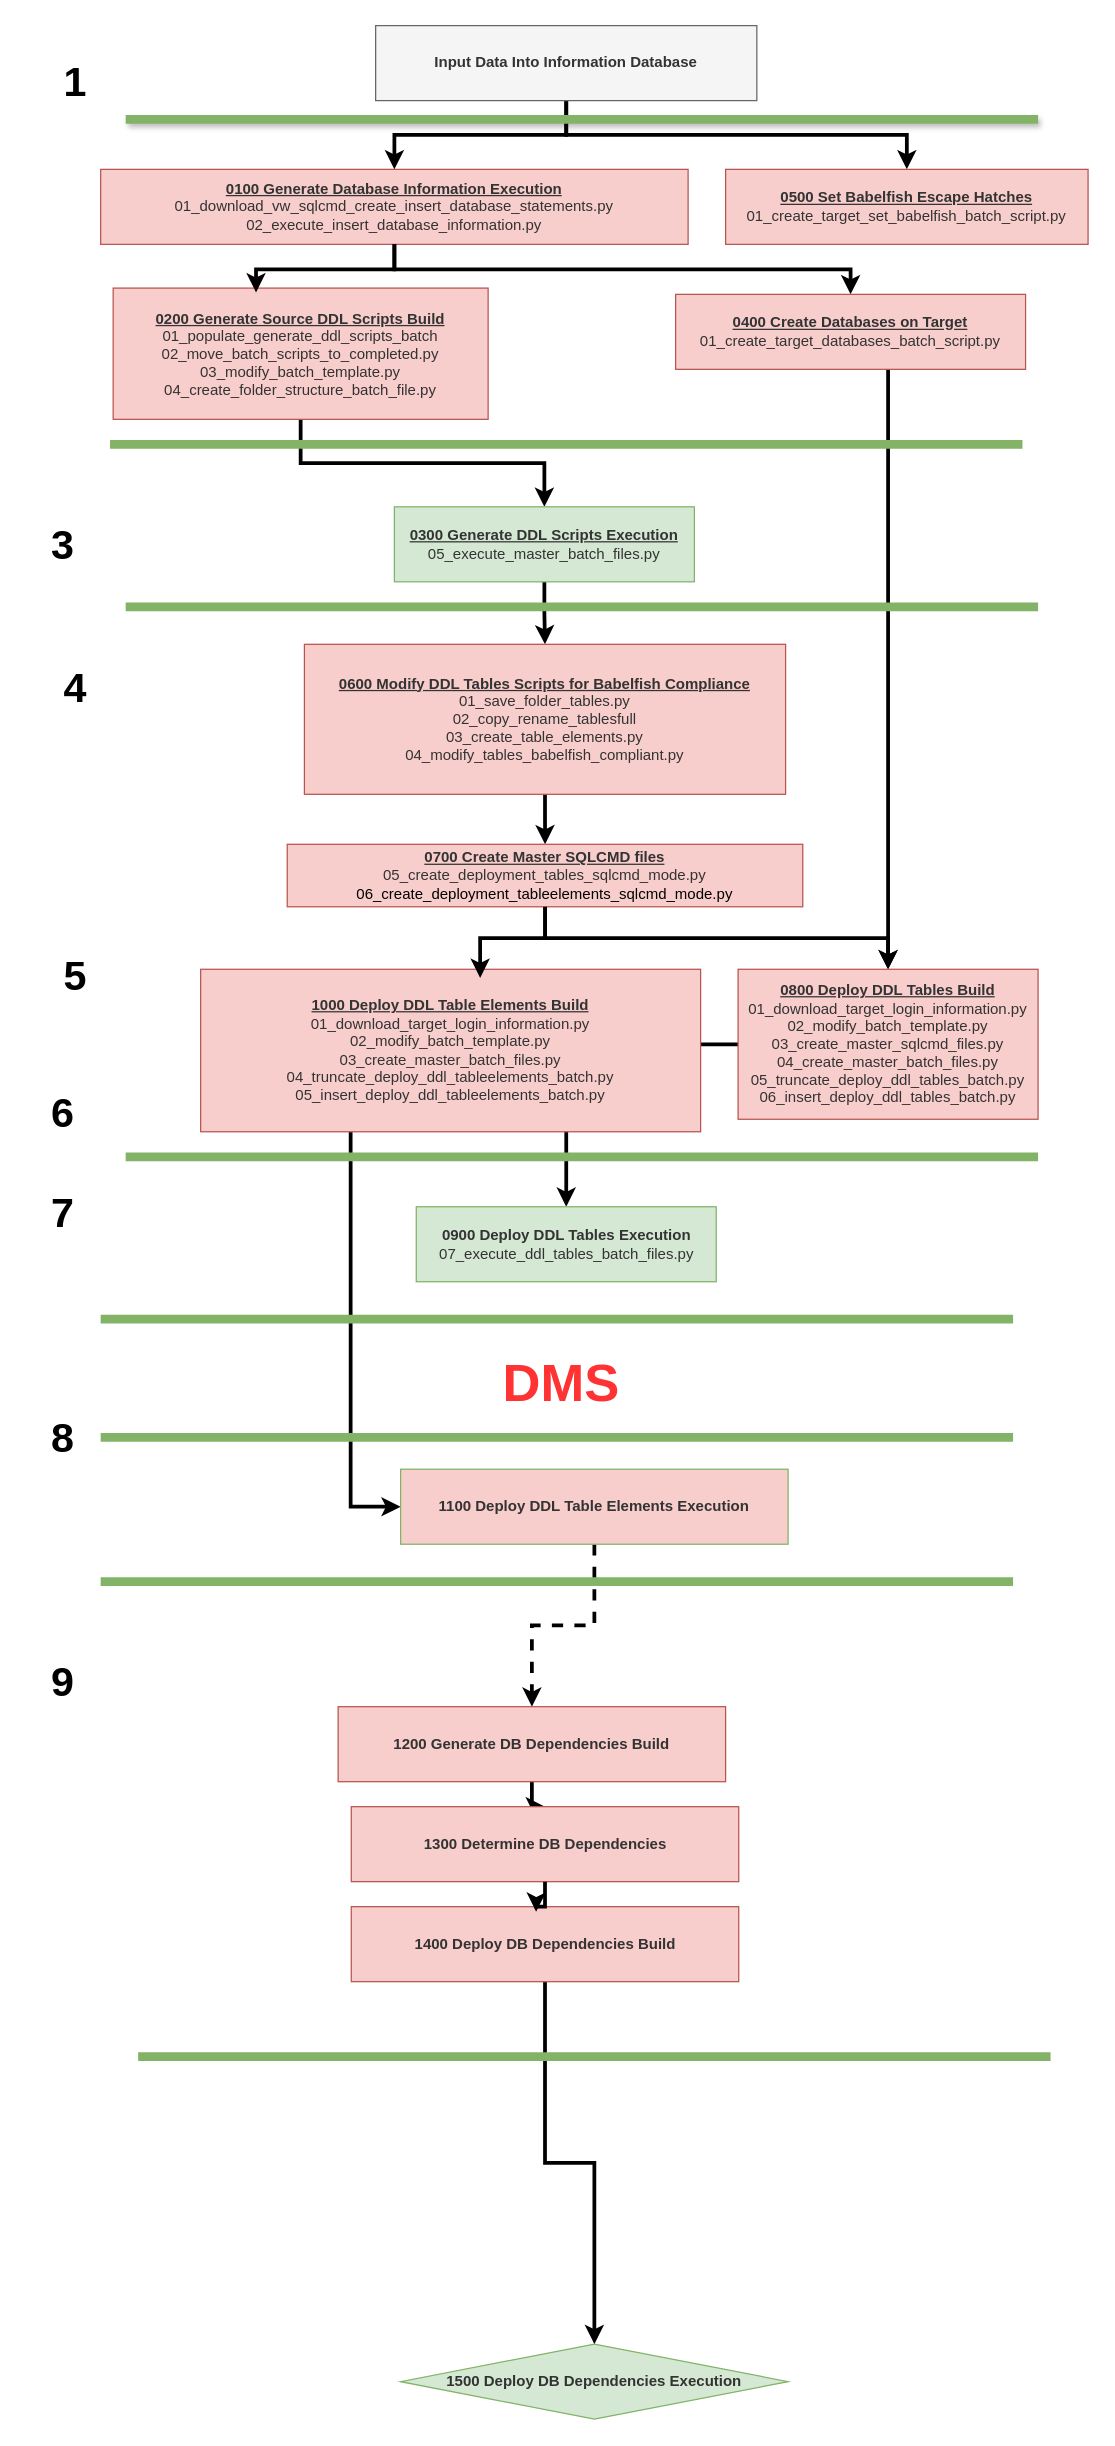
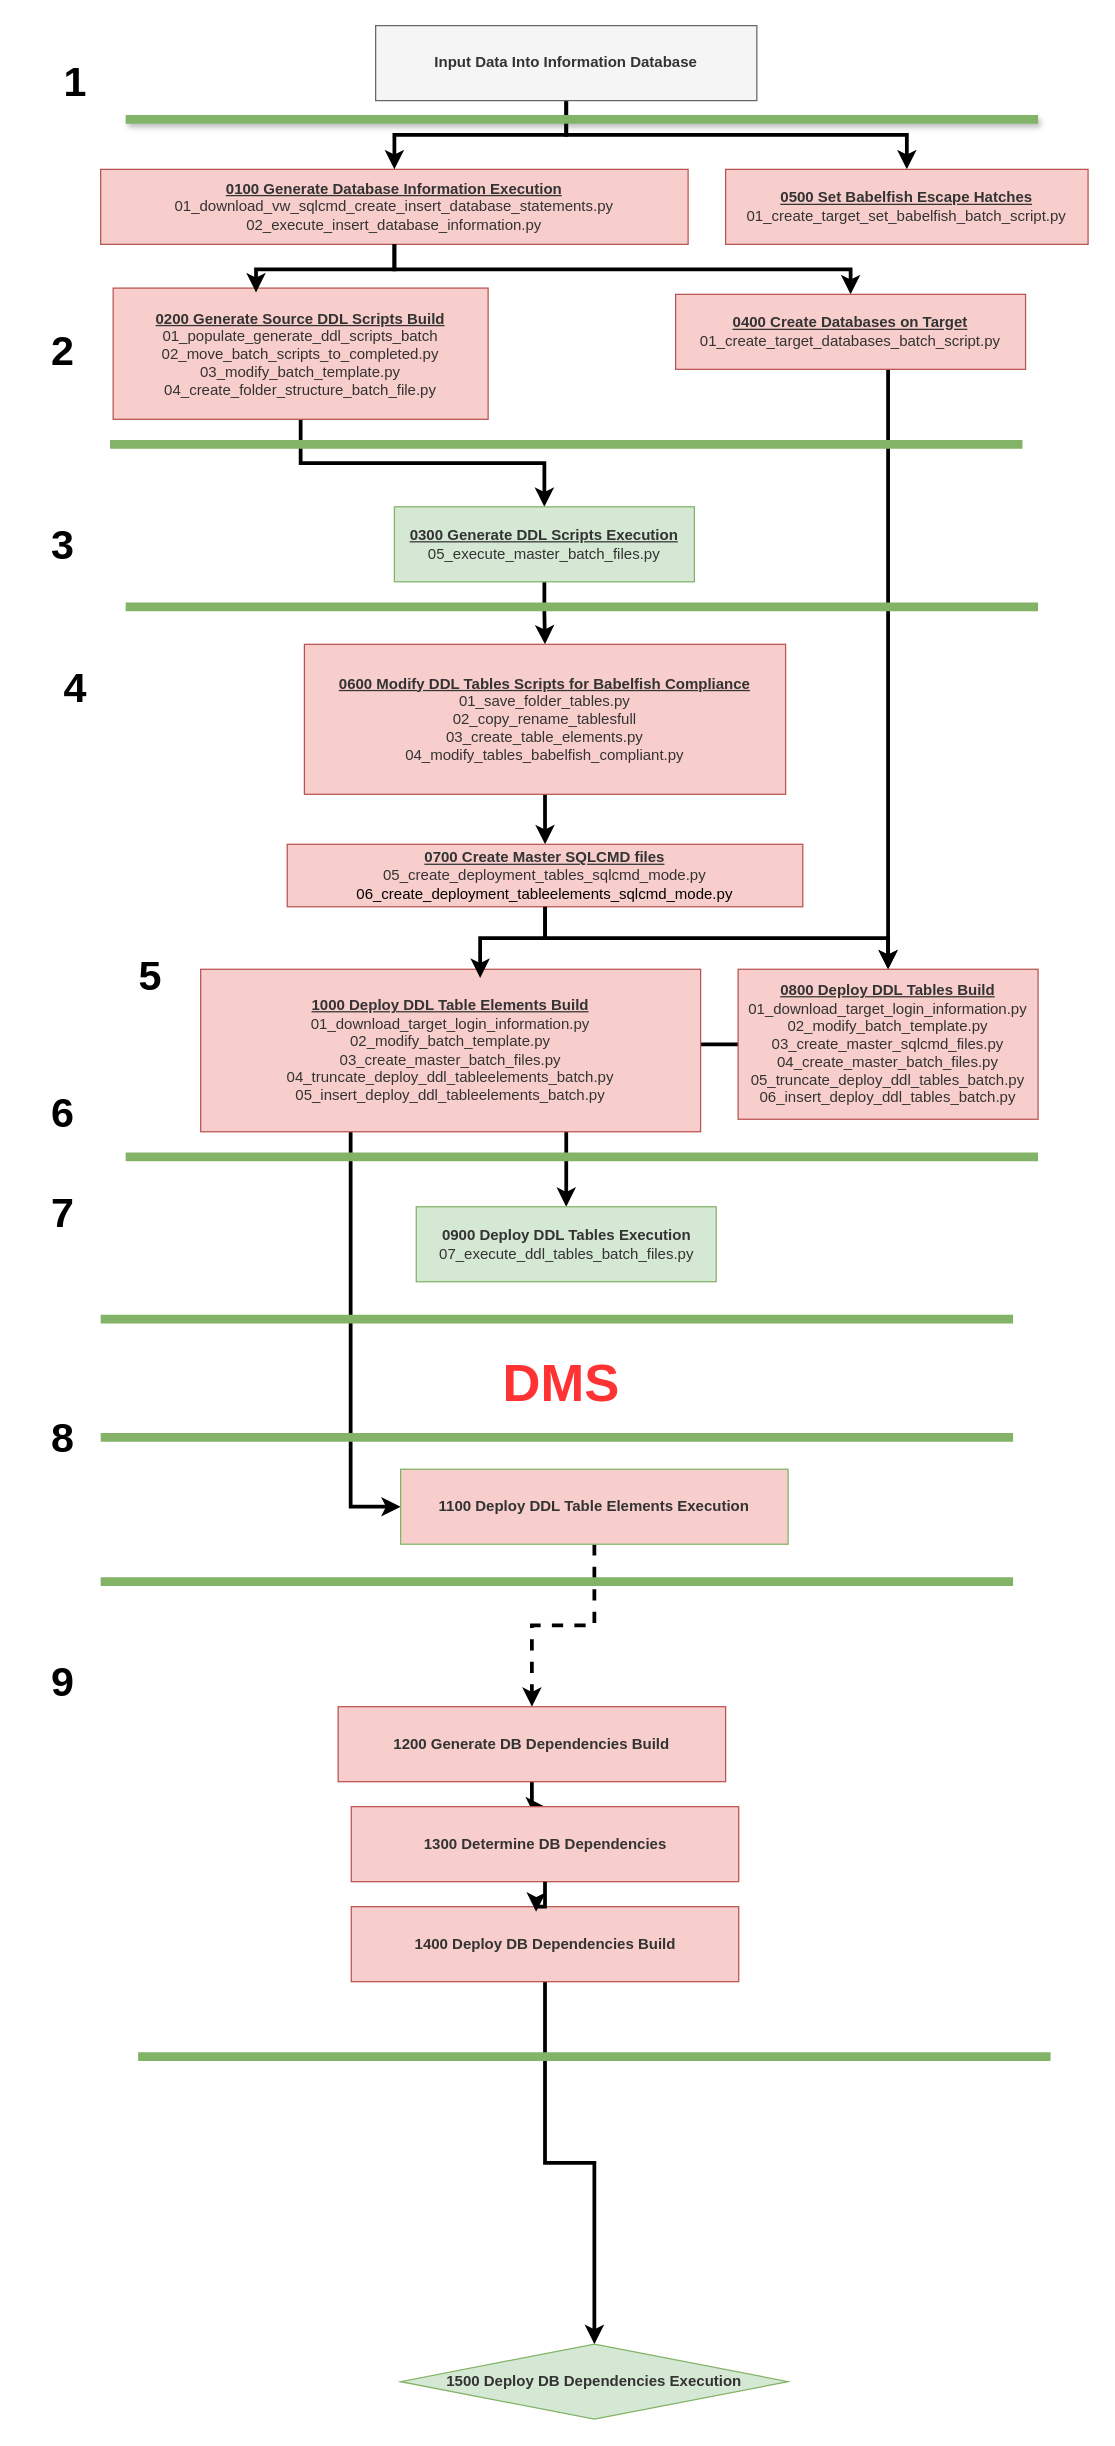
node "2": added
node "5": moved (76, 976) -> (151, 976)
